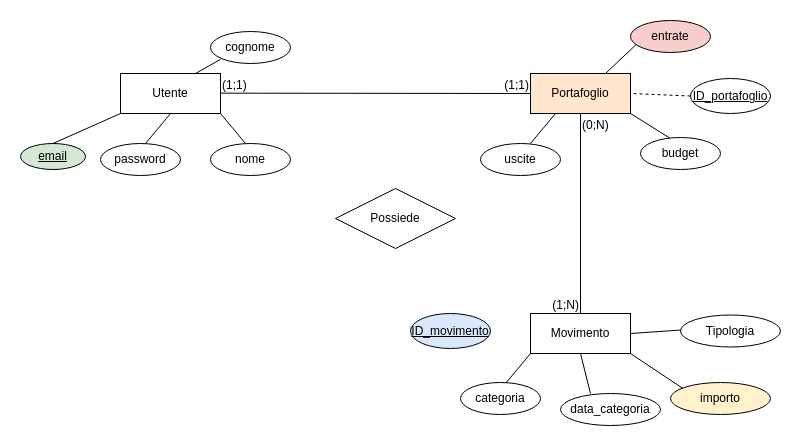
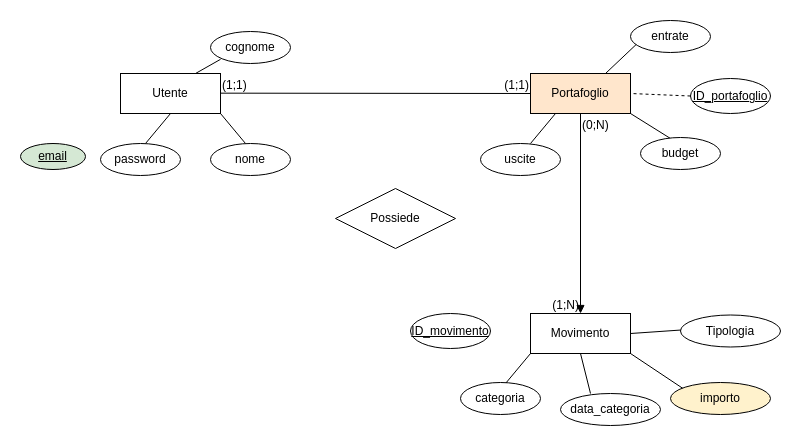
node "entrate": fillcolor #f8cecc -> #ffffff
edge "Utente" -- "email": removed
edge "Portafoglio" -- "Movimento": arrowhead none -> block
node "ID_movimento": fillcolor #dae8fc -> #ffffff
